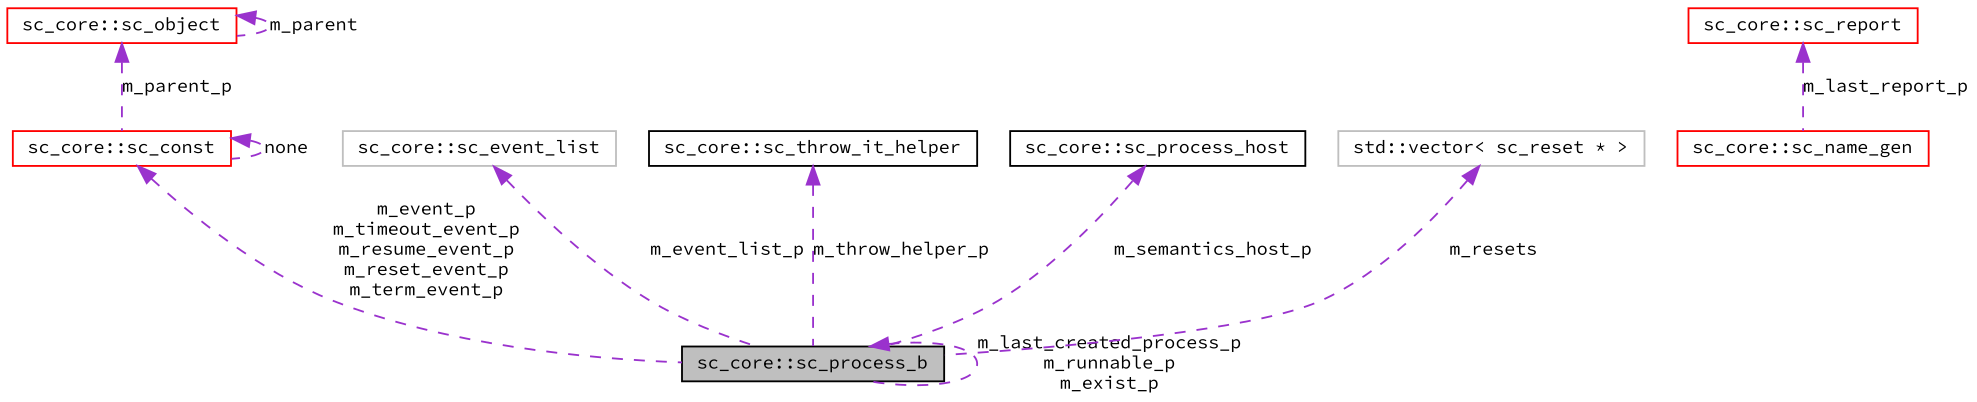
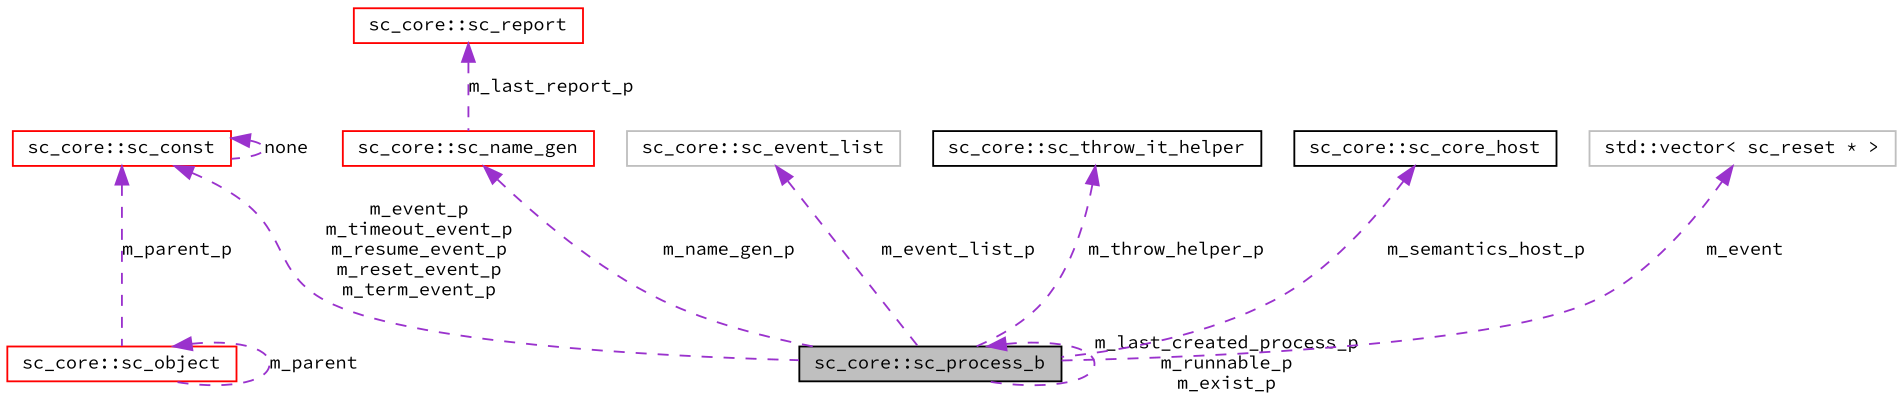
edge "sc_core::sc_const" -> "sc_core::sc_object": reversed
node "sc_core::sc_process_host": label "sc_core::sc_process_host" -> "sc_core::sc_core_host"
edge "sc_core::sc_process_b" -> "std::vector< sc_reset * >": label "m_resets" -> "m_event"
edge "sc_core::sc_process_b" -> "sc_core::sc_name_gen": added, label "m_name_gen_p"
